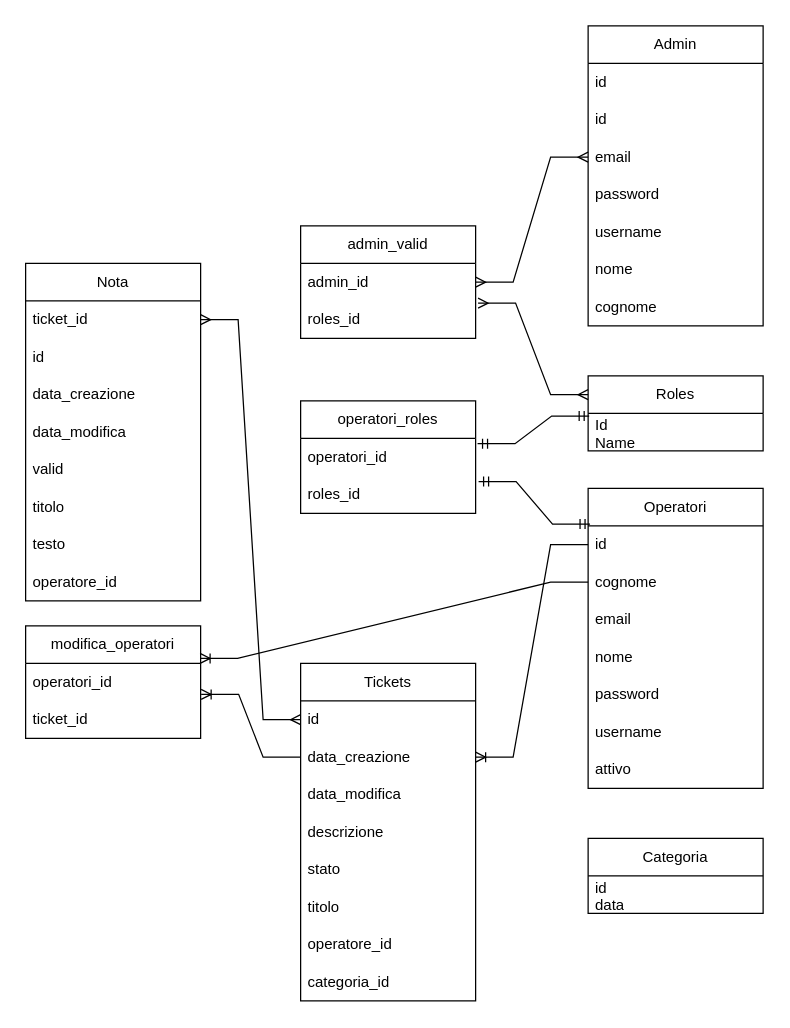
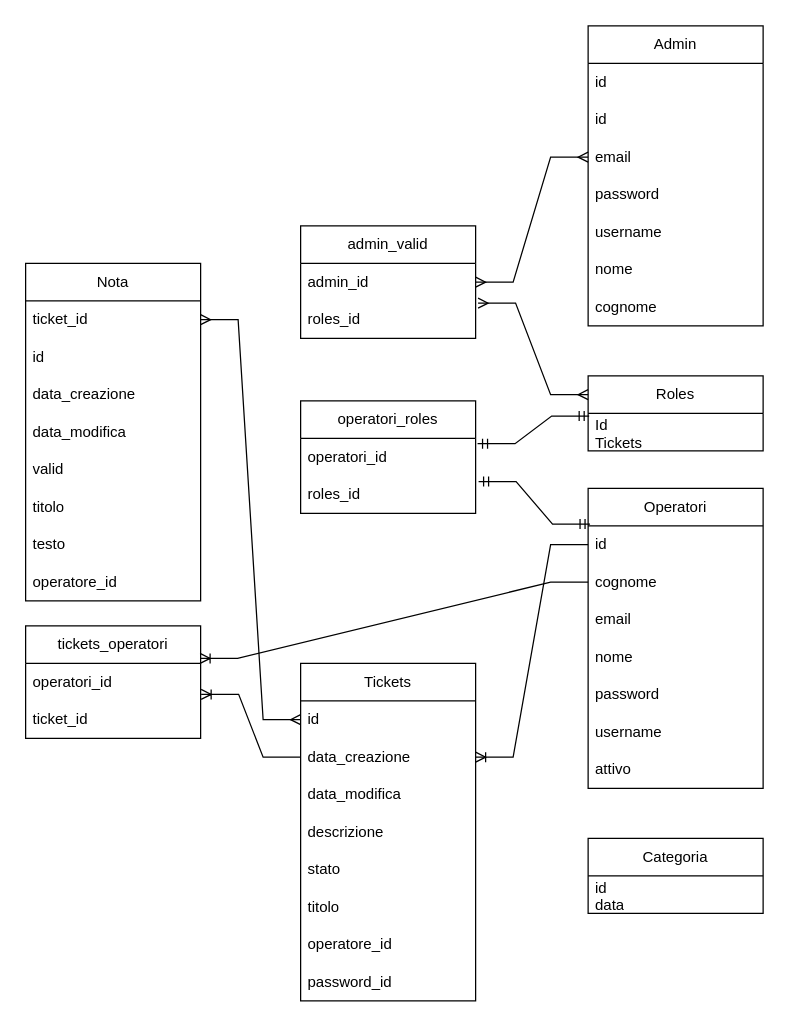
node "Id Name": label "Id Name" -> "Id Tickets"
node "modifica_operatori": label "modifica_operatori" -> "tickets_operatori"
node "categoria_id": label "categoria_id" -> "password_id"
